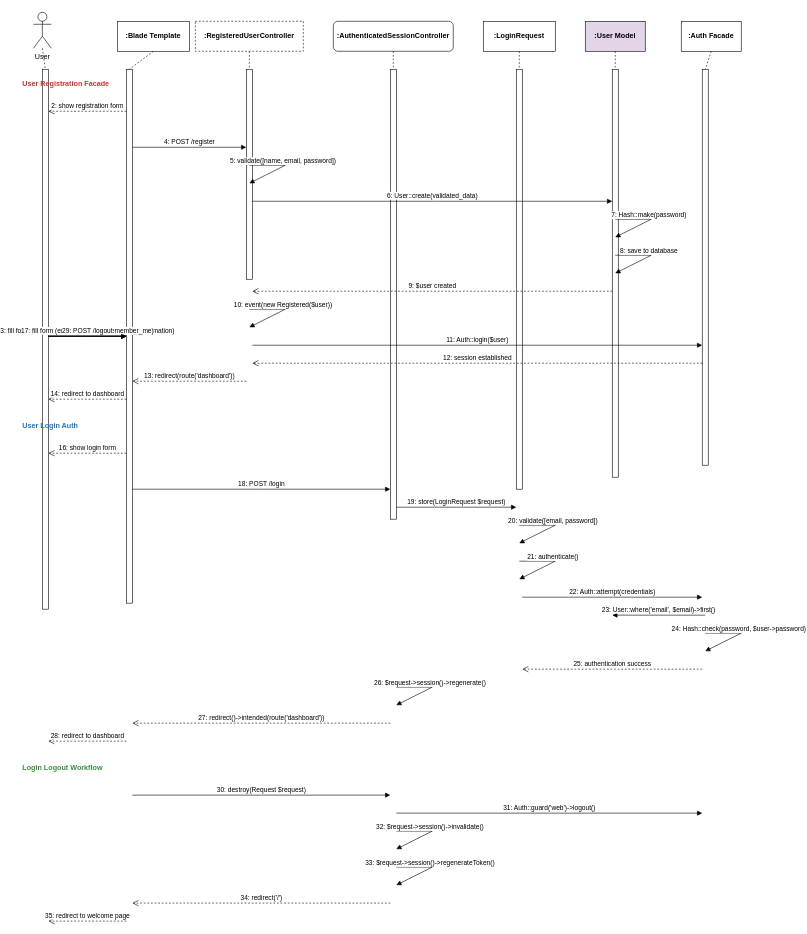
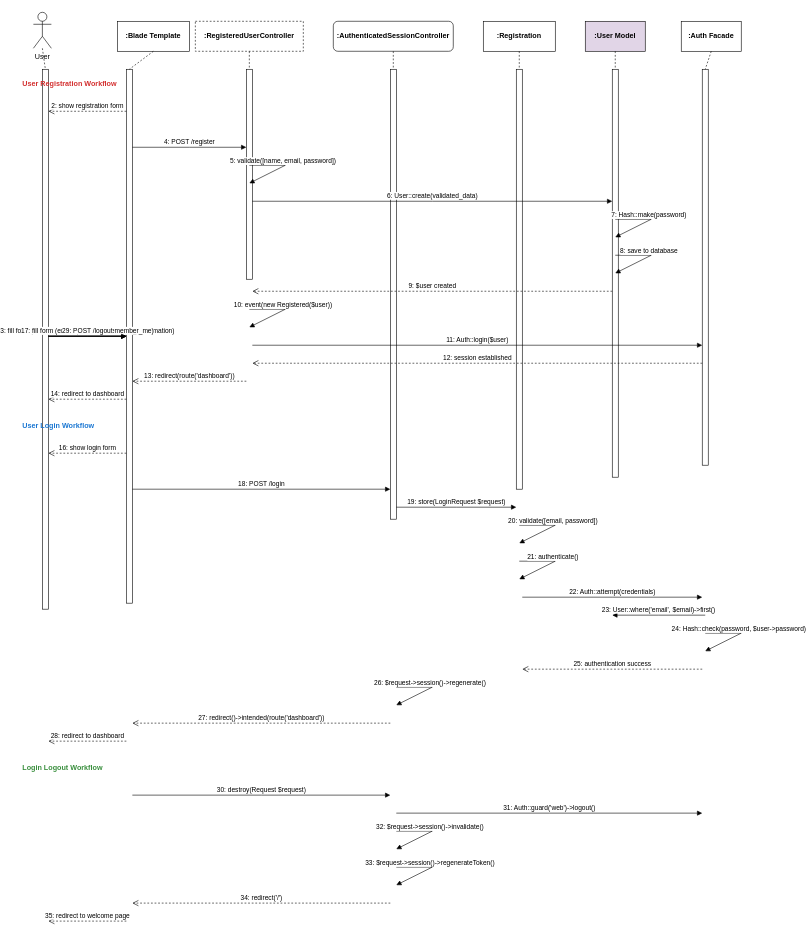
node ":LoginRequest": label ":LoginRequest" -> ":Registration"
node "User Registration Facade": label "User Registration Facade" -> "User Registration Workflow"
node "User Login Auth": label "User Login Auth" -> "User Login Workflow"
